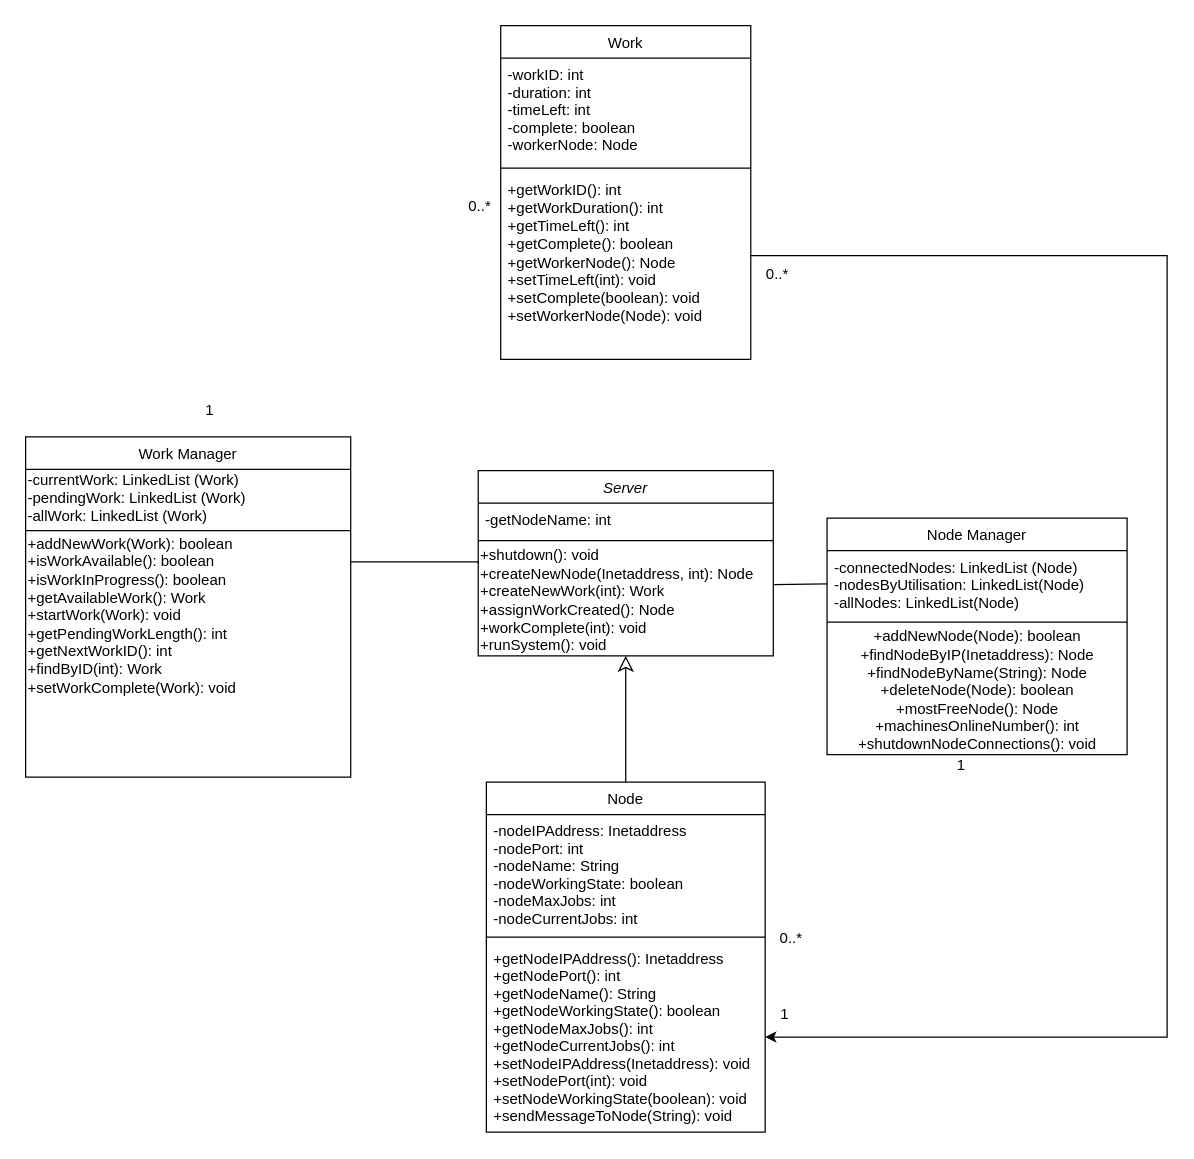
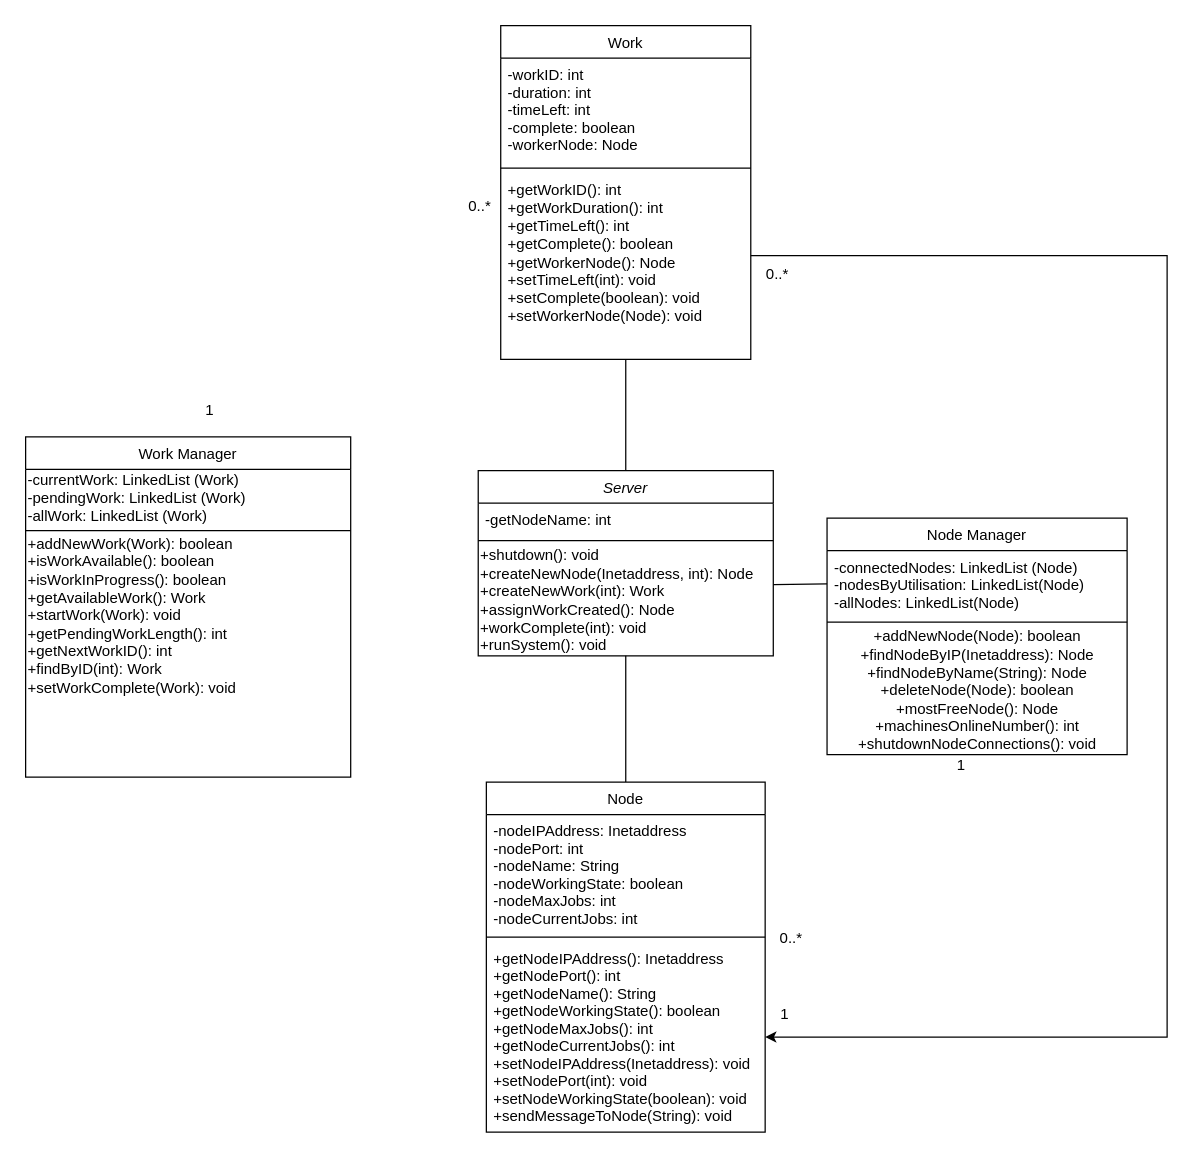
edge "Work" -- "Server": added
edge "Server" -- "Work Manager": removed
edge "Node" -> "Server": arrowhead classic -> none
